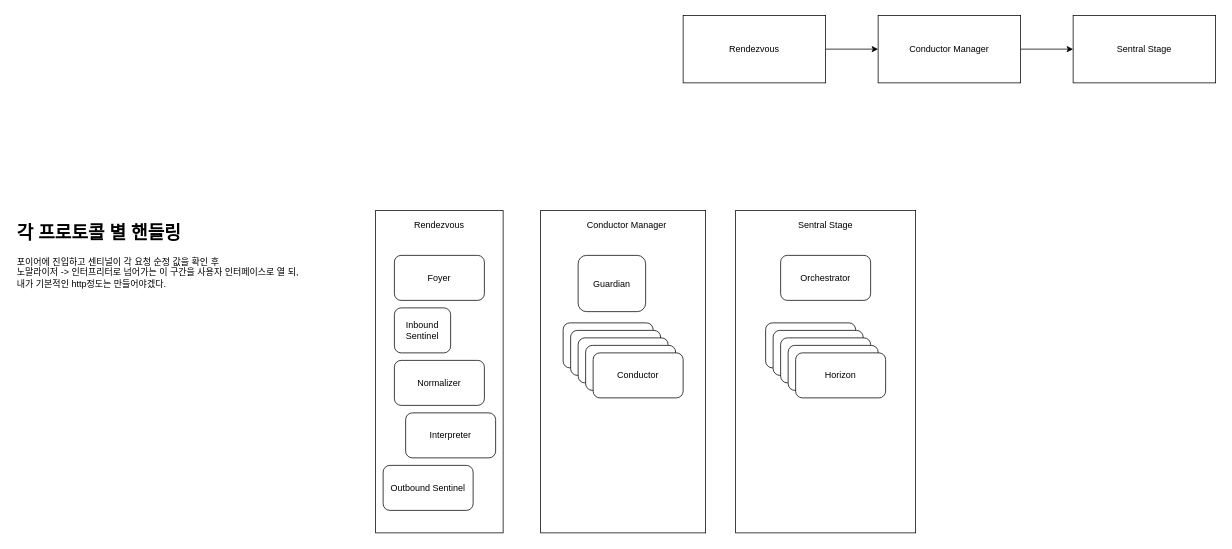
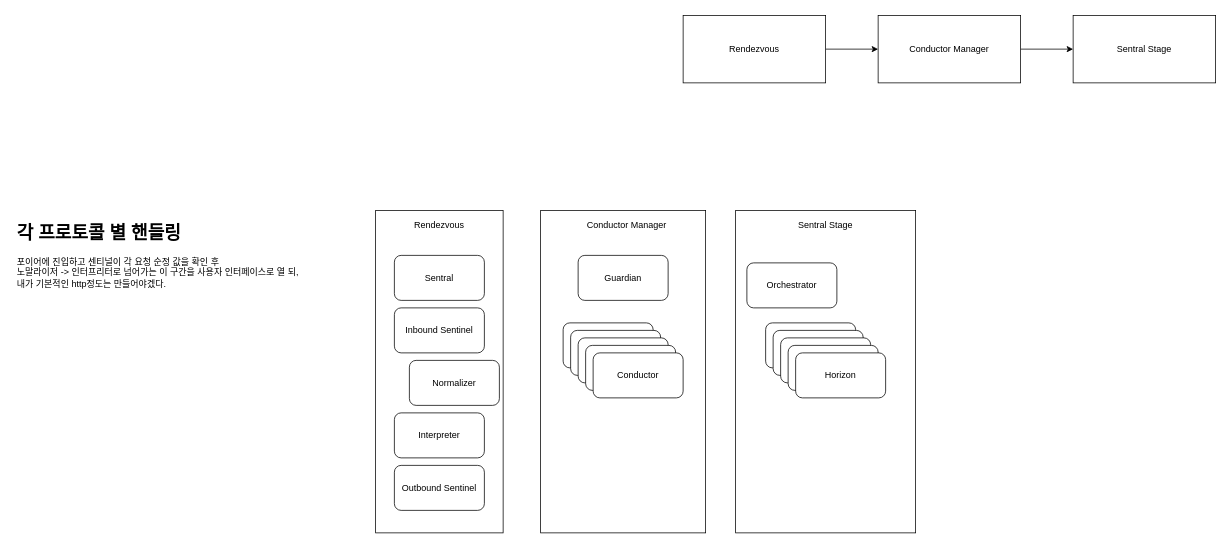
node "Foyer": label "Foyer" -> "Sentral"
node "Orchestrator": moved (825, 278) -> (792, 285)
node "Guardian": size 68x56 -> 90x45
node "Inbound Sentinel": size 56x45 -> 90x45
node "Normalizer": moved (439, 383) -> (454, 383)
node "Interpreter": moved (450, 435) -> (439, 435)
node "Outbound Sentinel": moved (428, 488) -> (439, 488)
